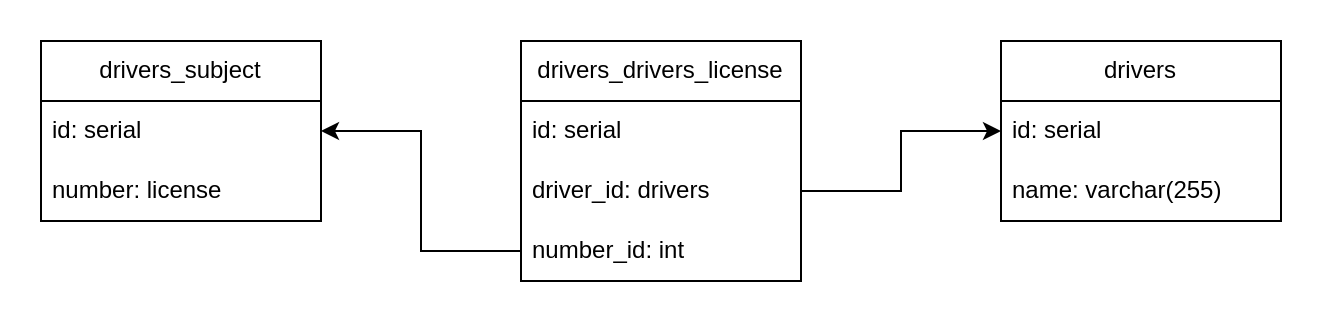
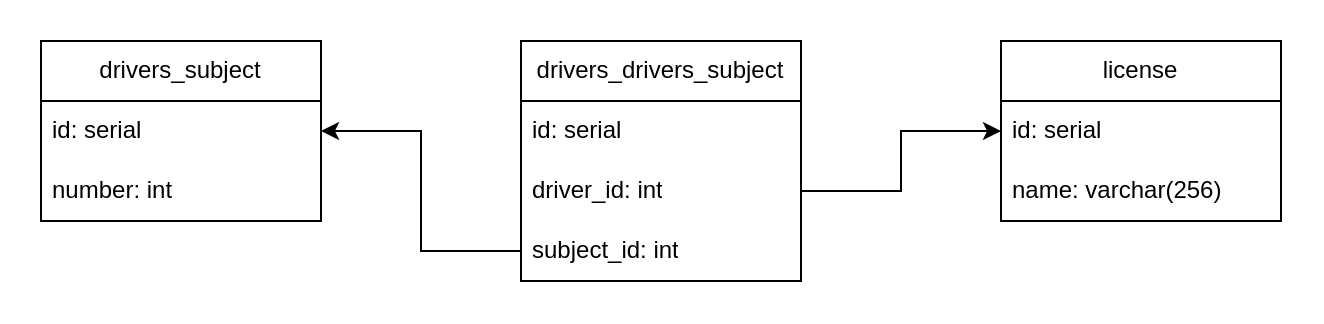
node "drivers_drivers_license": label "drivers_drivers_license" -> "drivers_drivers_subject"
node "drivers": label "drivers" -> "license"
node "number: license": label "number: license" -> "number: int"
node "driver_id: drivers": label "driver_id: drivers" -> "driver_id: int"
node "name: varchar(255)": label "name: varchar(255)" -> "name: varchar(256)"
node "number_id: int": label "number_id: int" -> "subject_id: int"
